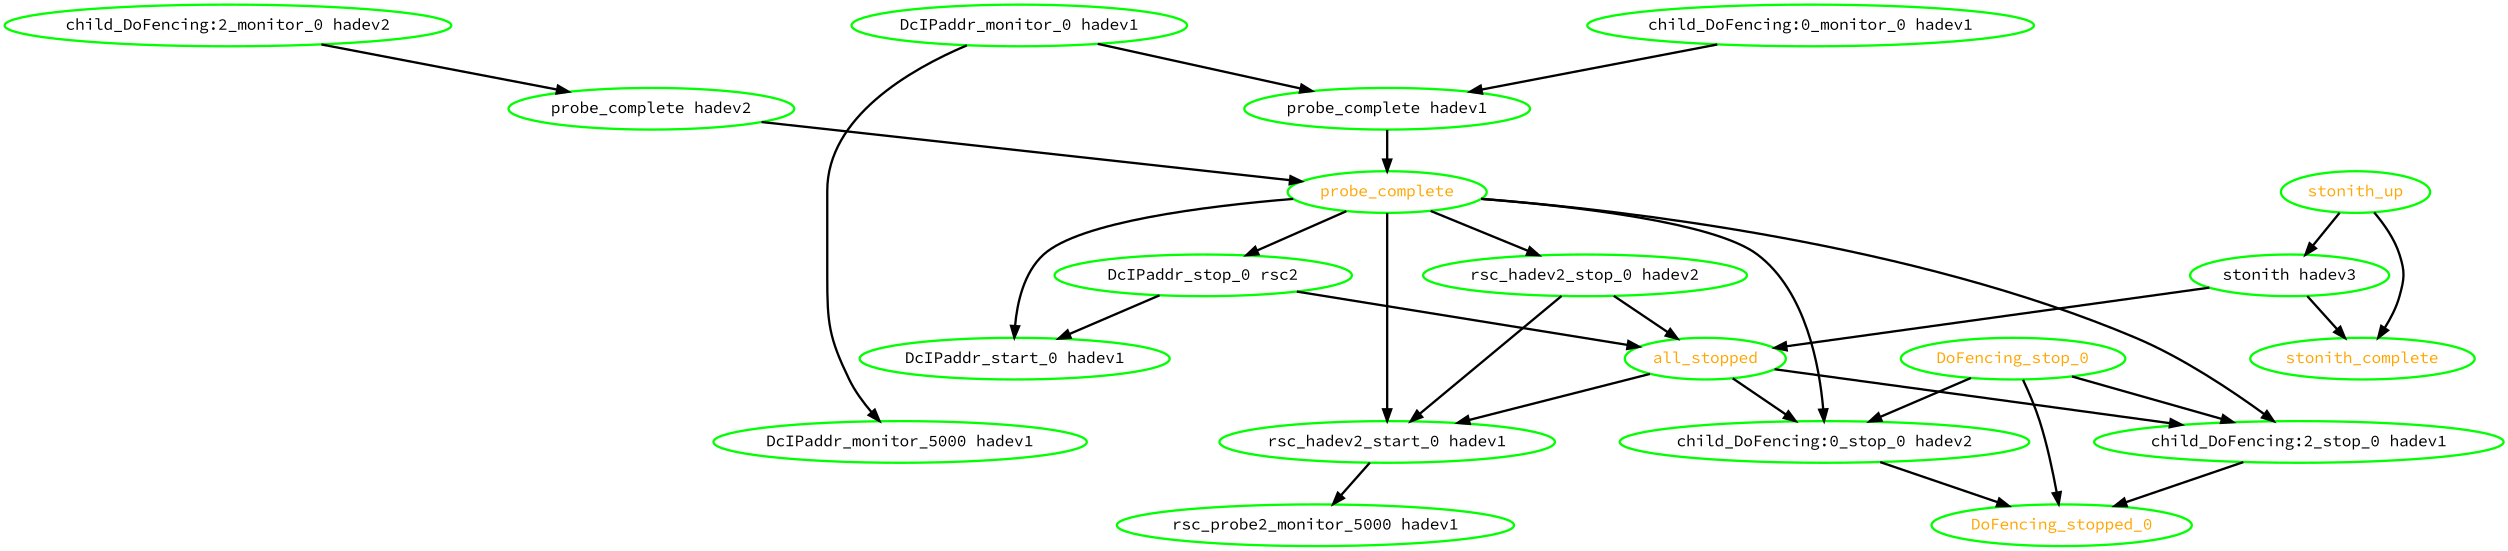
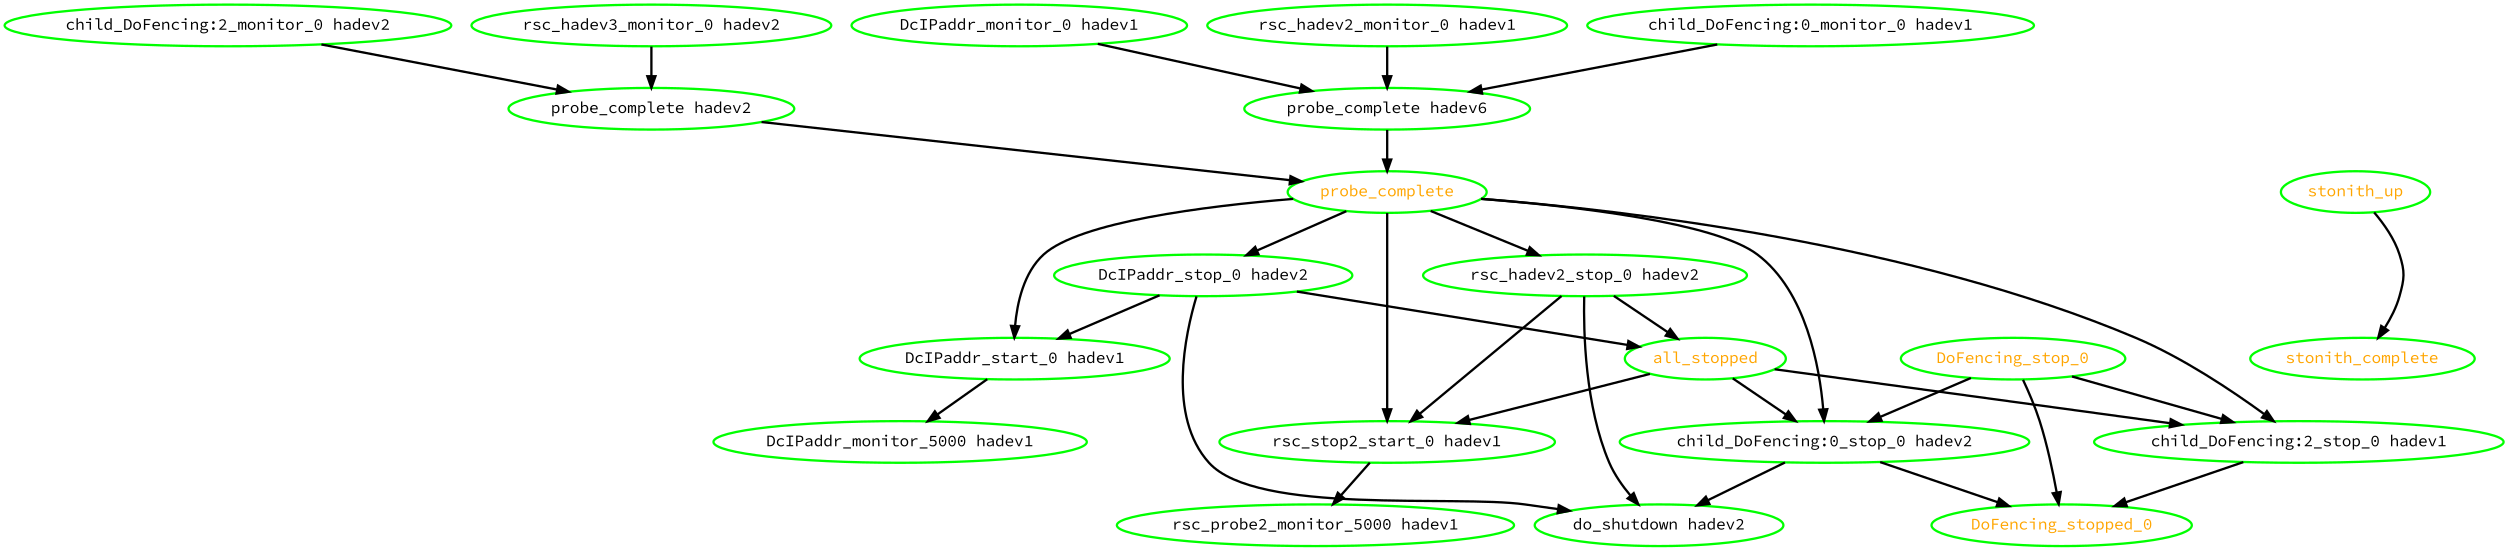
node "rsc_hadev3_monitor_0 hadev2": added
node "rsc_hadev2_monitor_0 hadev1": added
node "probe_complete hadev1": label "probe_complete hadev1" -> "probe_complete hadev6"
edge "DcIPaddr_monitor_0 hadev1" -> "DcIPaddr_monitor_5000 hadev1": now "DcIPaddr_start_0 hadev1" -> "DcIPaddr_monitor_5000 hadev1"
node "DcIPaddr_stop_0 rsc2": label "DcIPaddr_stop_0 rsc2" -> "DcIPaddr_stop_0 hadev2"
node "stonith hadev3": removed
node "rsc_hadev2_start_0 hadev1": label "rsc_hadev2_start_0 hadev1" -> "rsc_stop2_start_0 hadev1"
node "do_shutdown hadev2": added
